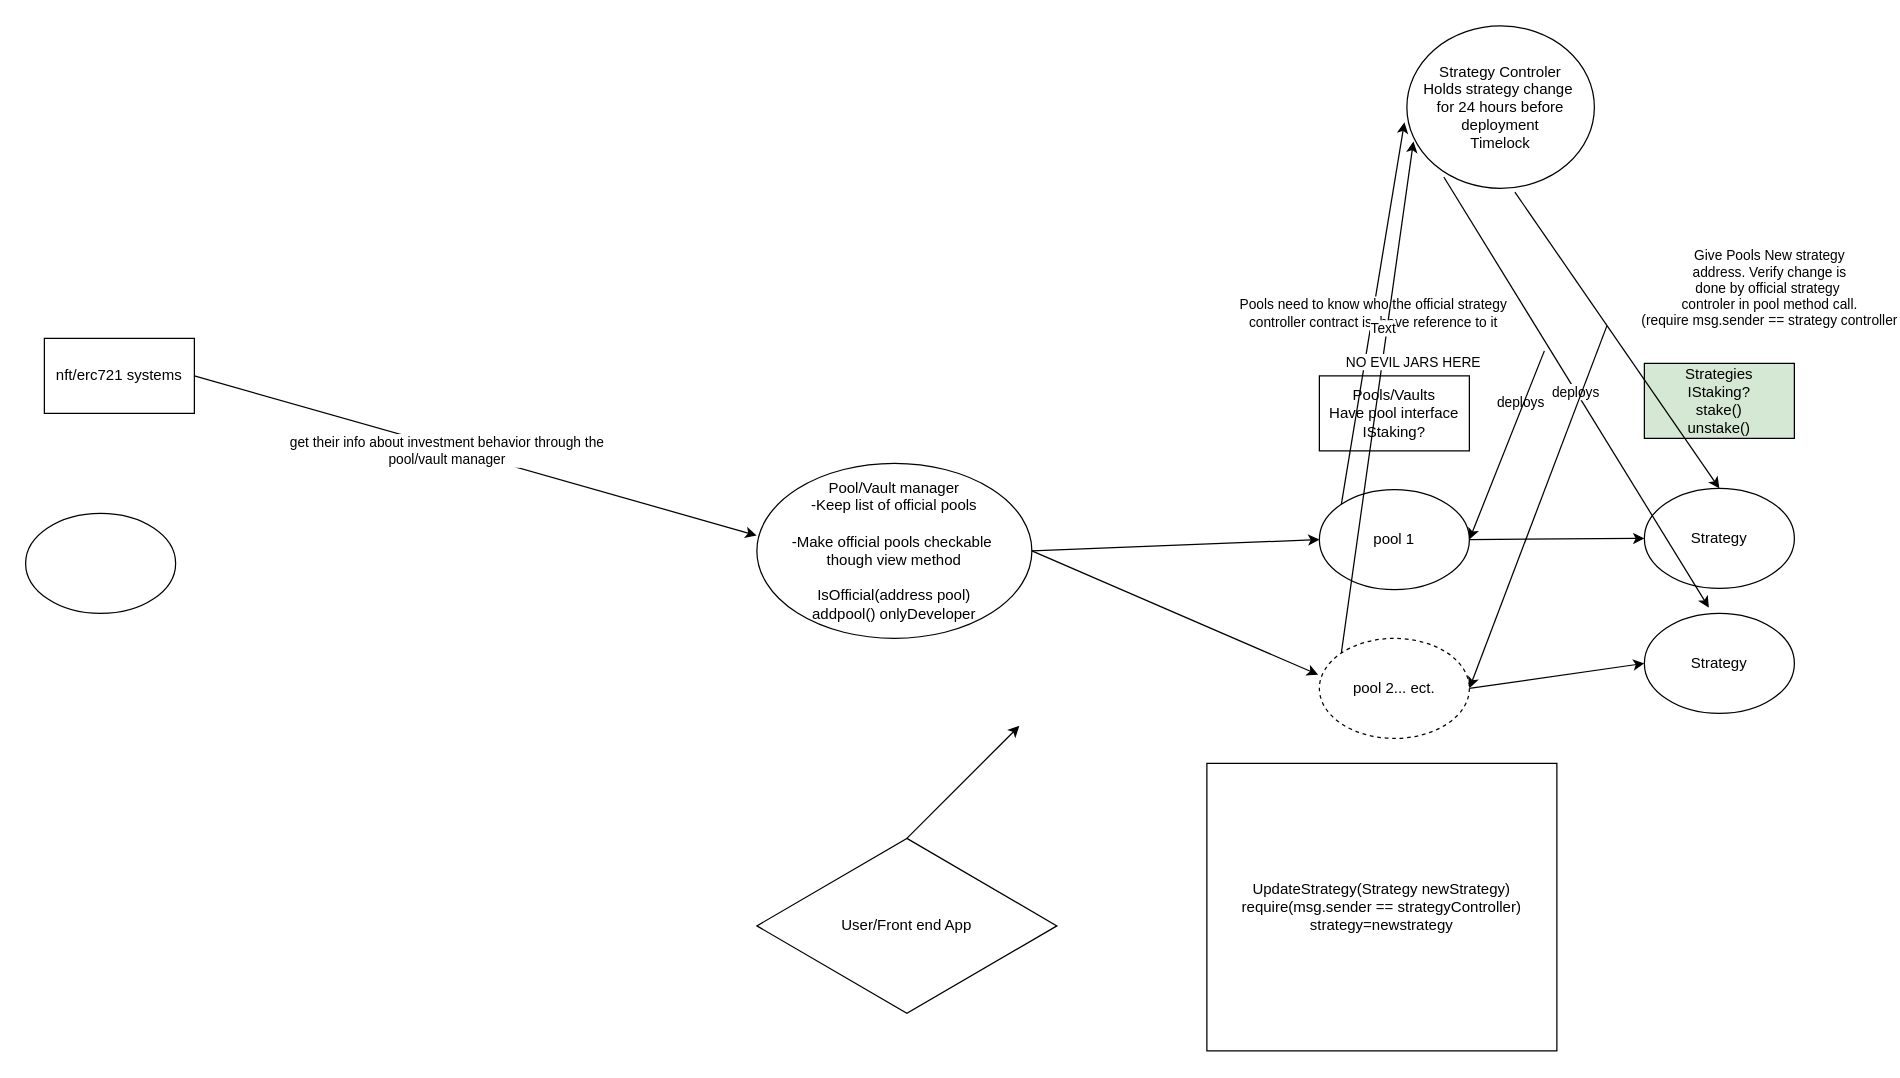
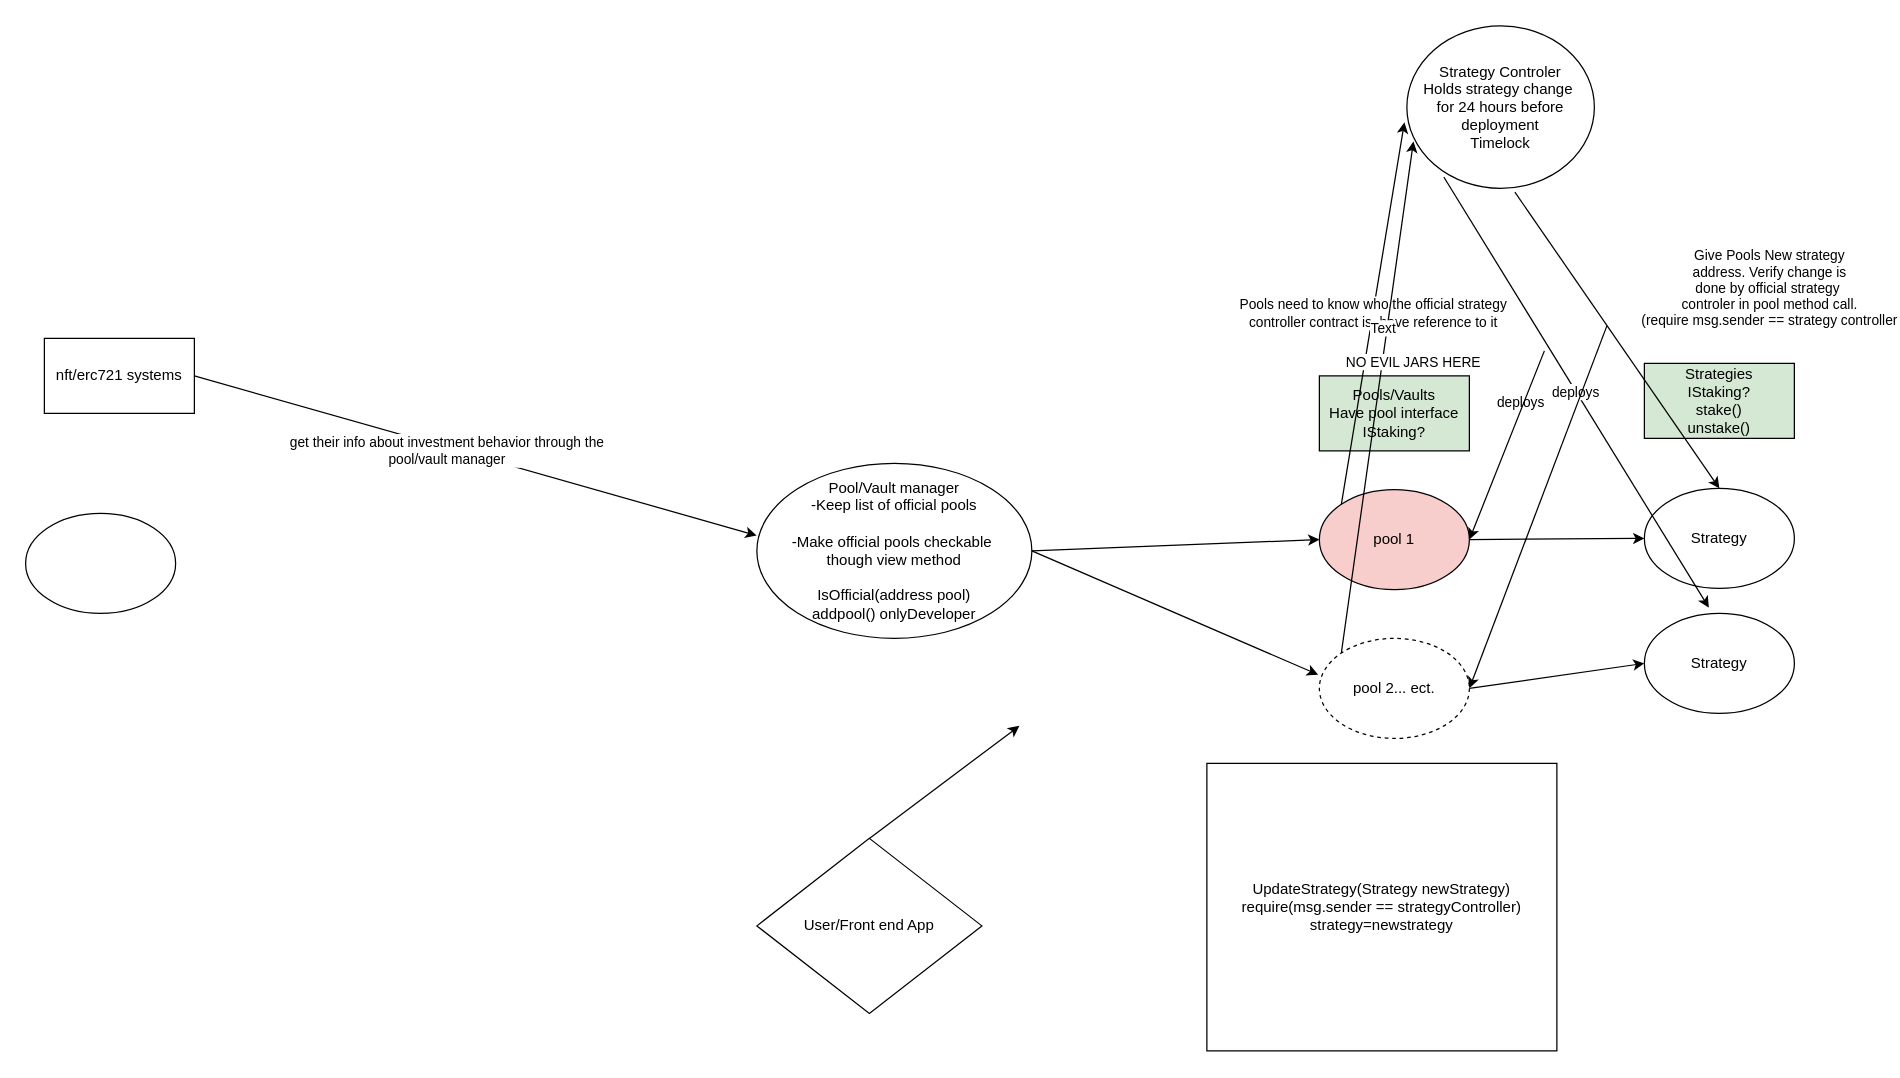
node "Pools/Vaults Have pool interface IStaking?": fillcolor #ffffff -> #d5e8d4
node "pool 1": fillcolor #ffffff -> #f8cecc
node "User/Front end App": size 300x175 -> 225x175
